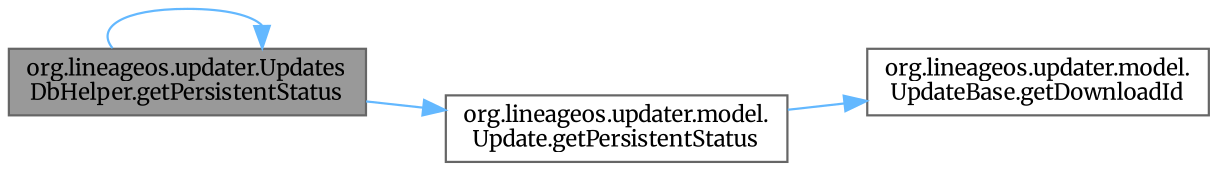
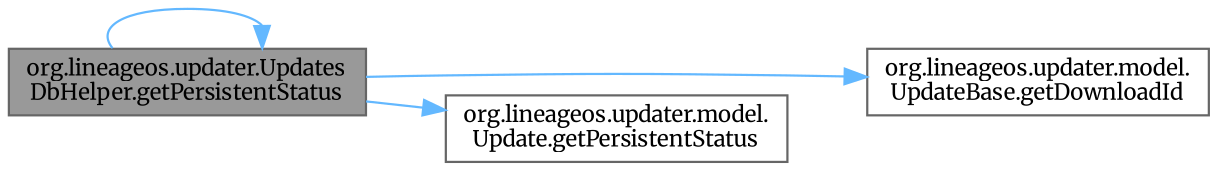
edge "org.lineageos.updater.model. Update.getPersistentStatus" -> "org.lineageos.updater.model. UpdateBase.getDownloadId": now "org.lineageos.updater.Updates DbHelper.getPersistentStatus" -> "org.lineageos.updater.model. UpdateBase.getDownloadId"
